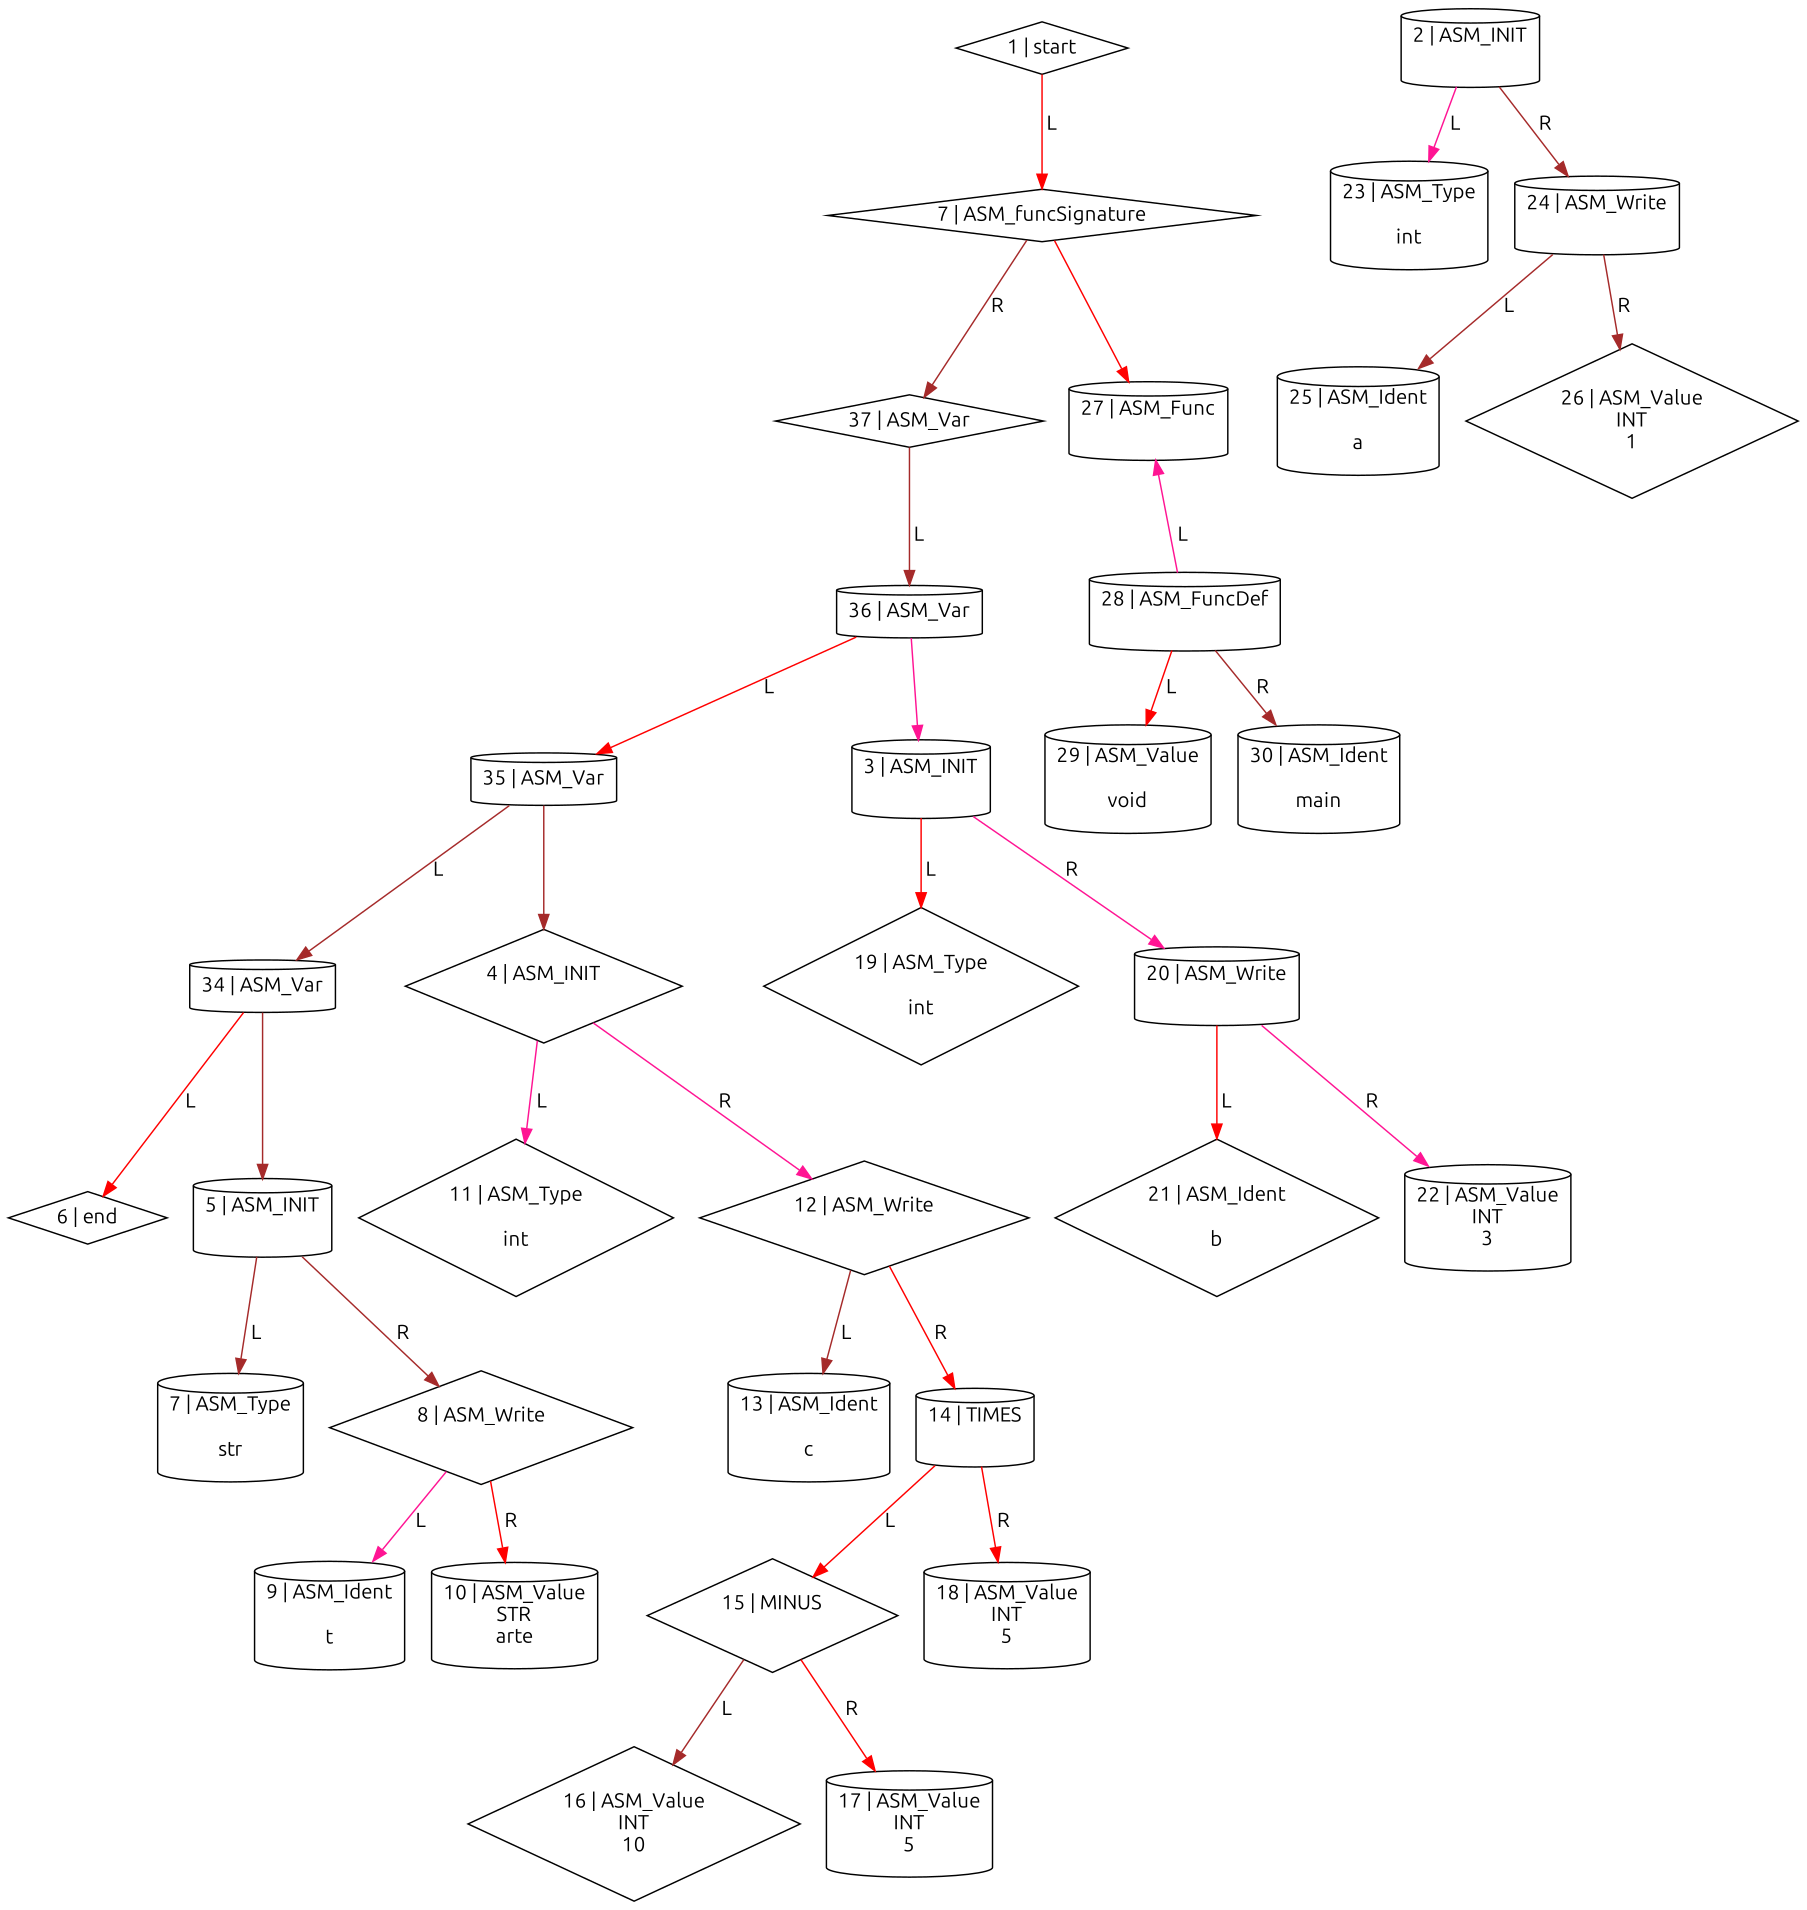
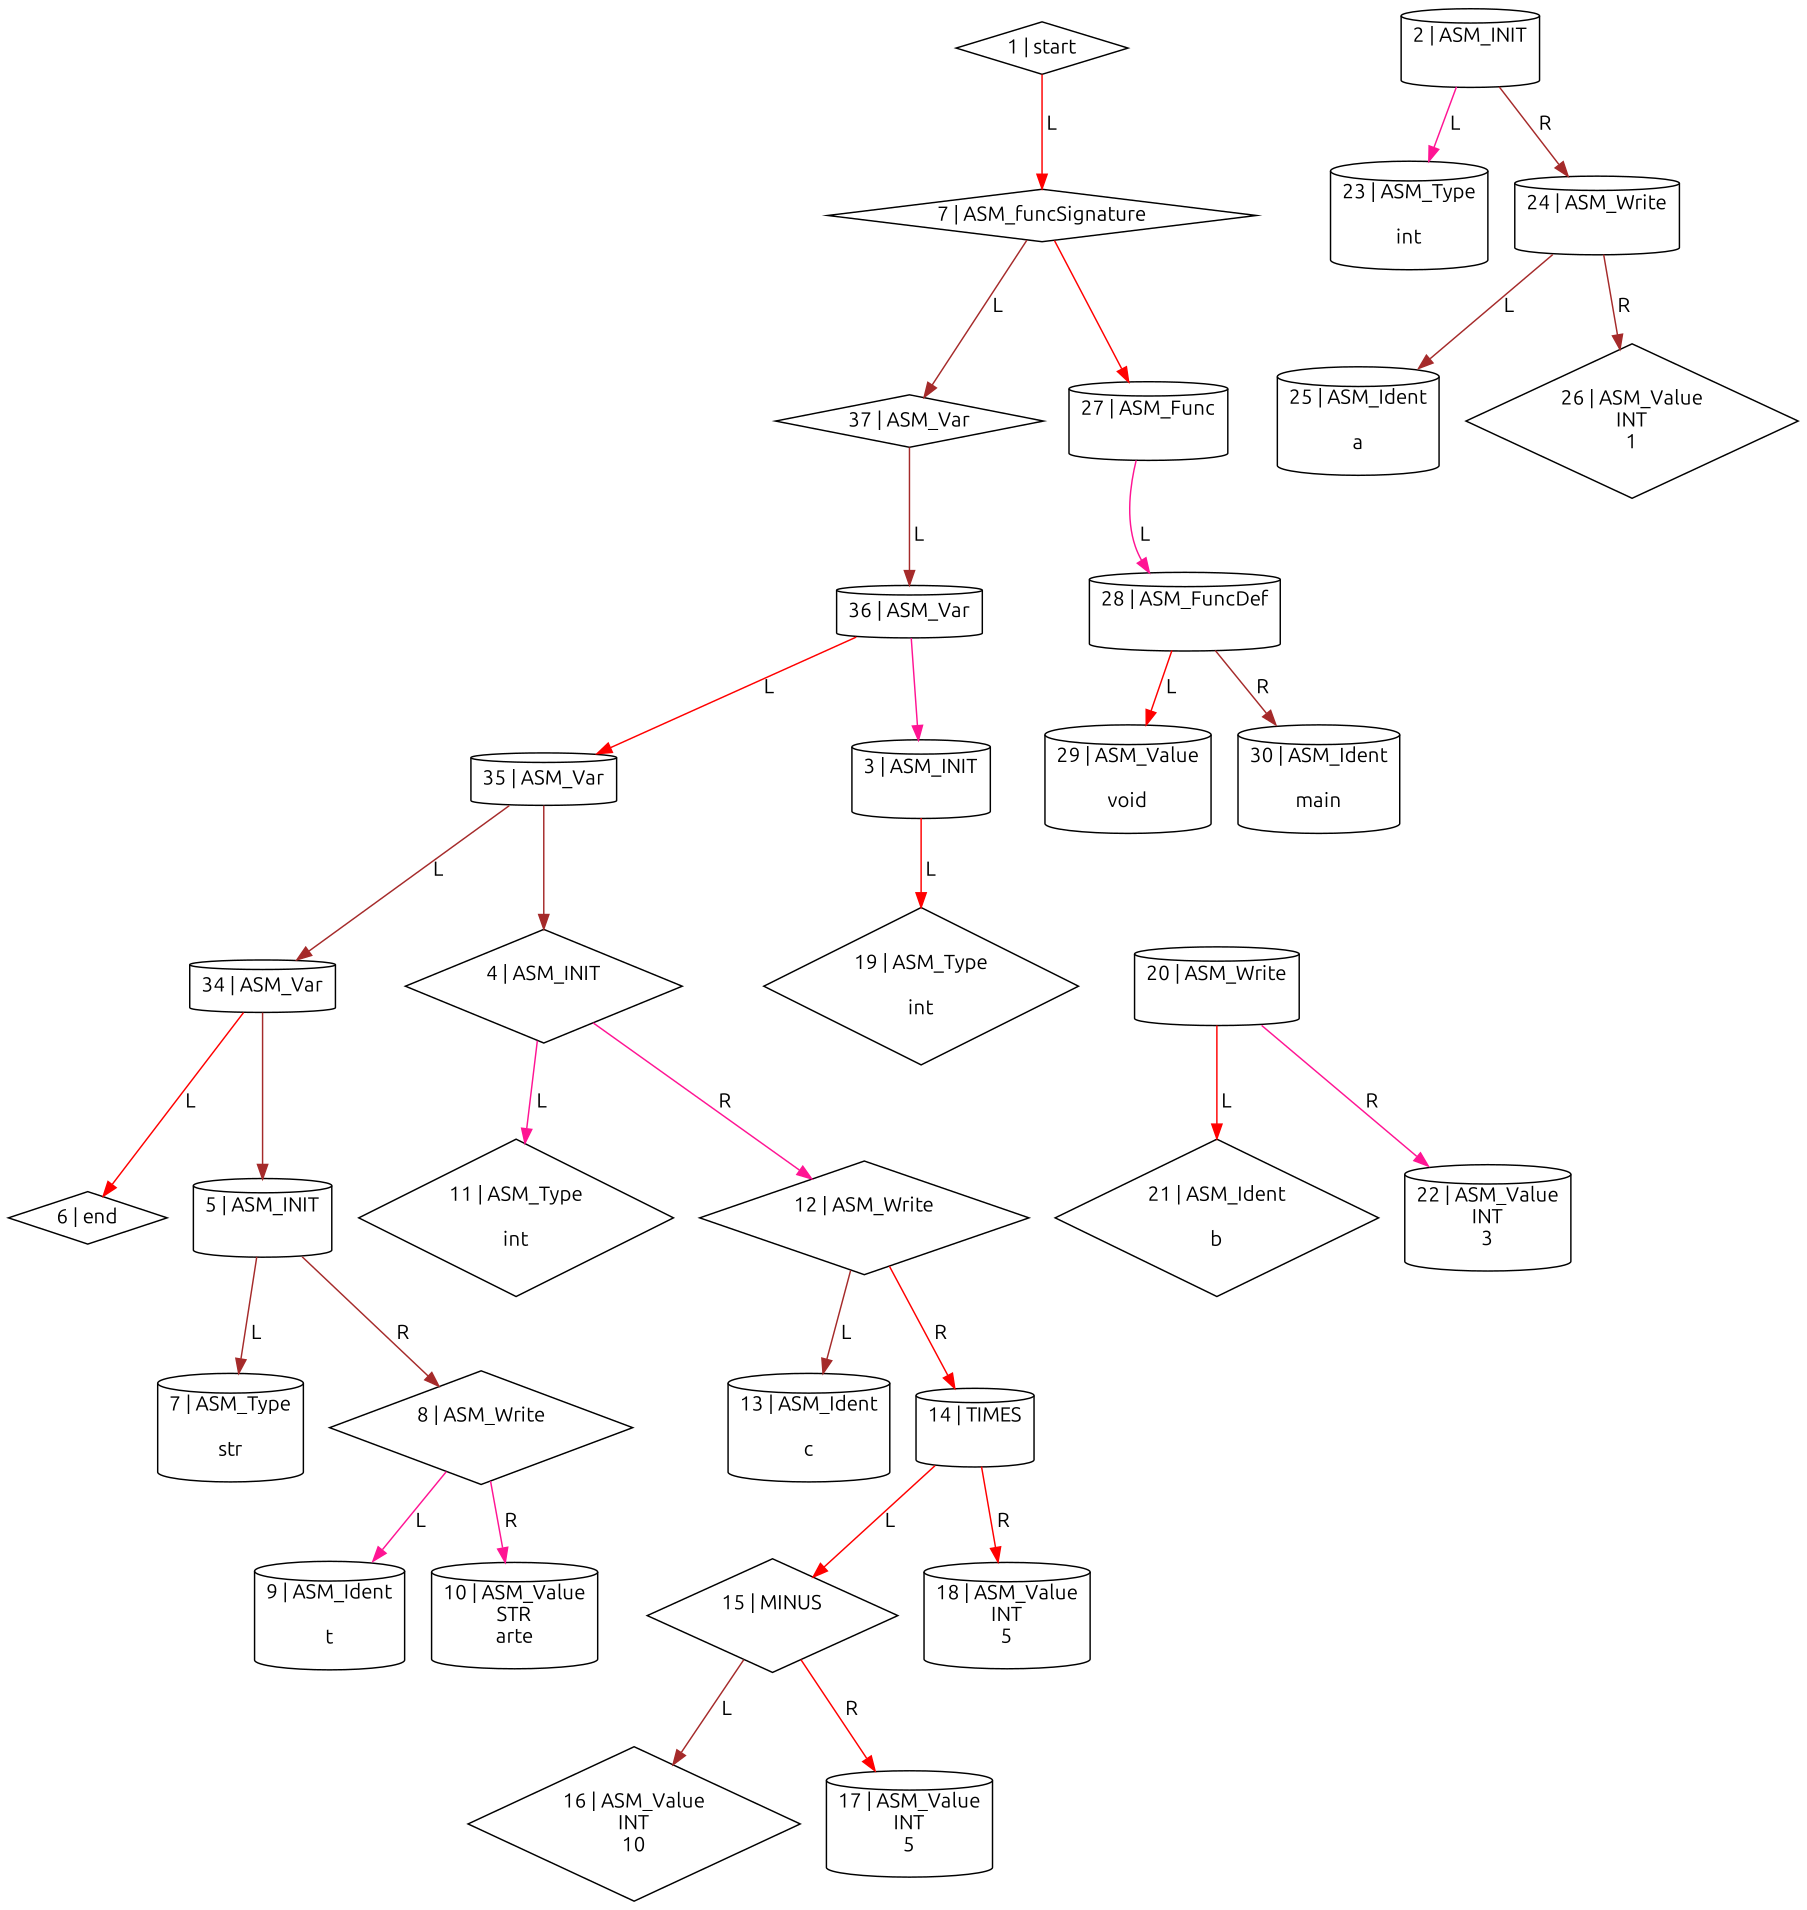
edge "7 | ASM_funcSignature" -> "37 | ASM_Var": label " R " -> " L "
edge "28 | ASM_FuncDef" -> "27 | ASM_Func": reversed
edge "3 | ASM_INIT" -> "20 | ASM_Write": removed, label "R"
edge "8 | ASM_Write" -> "10 | ASM_Value STR arte": color red -> deeppink
